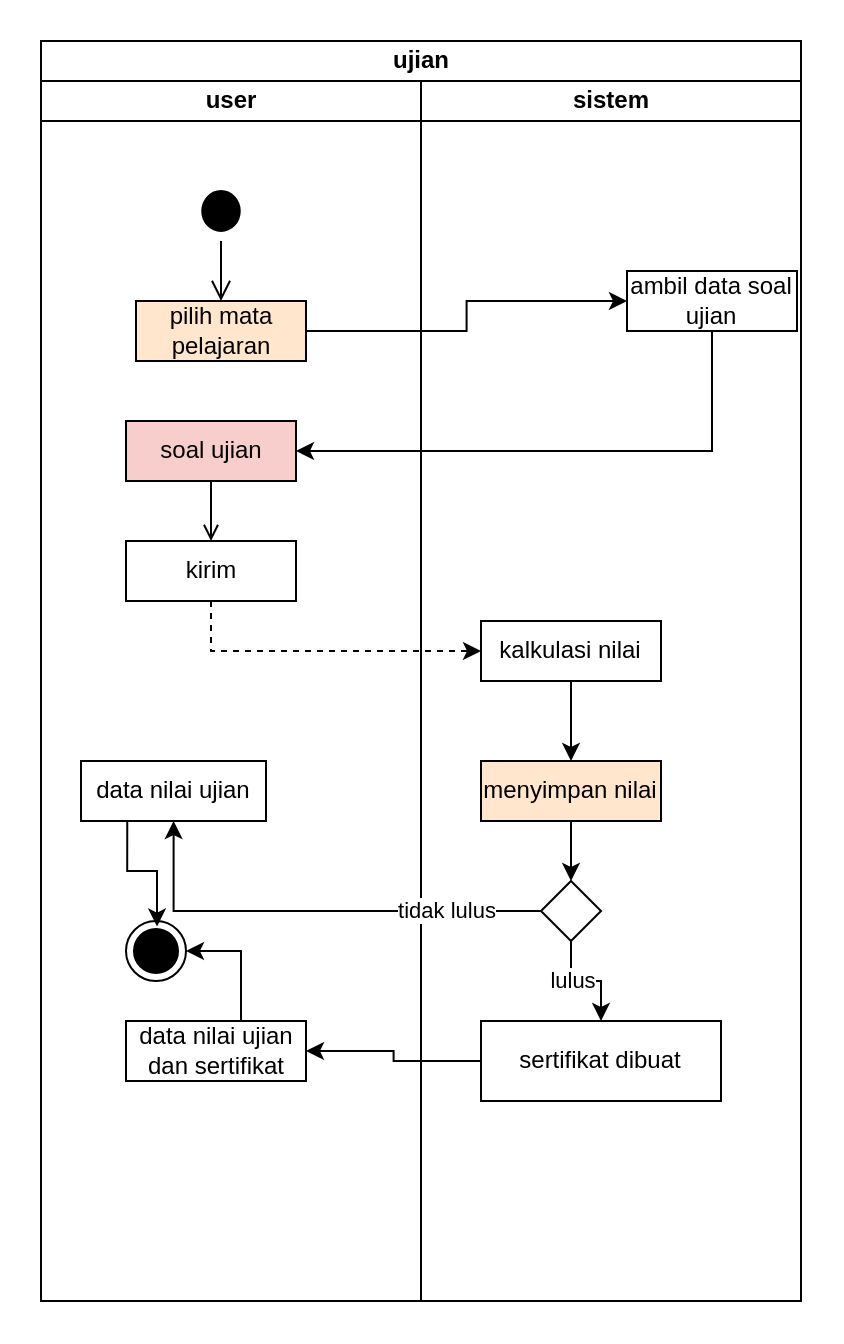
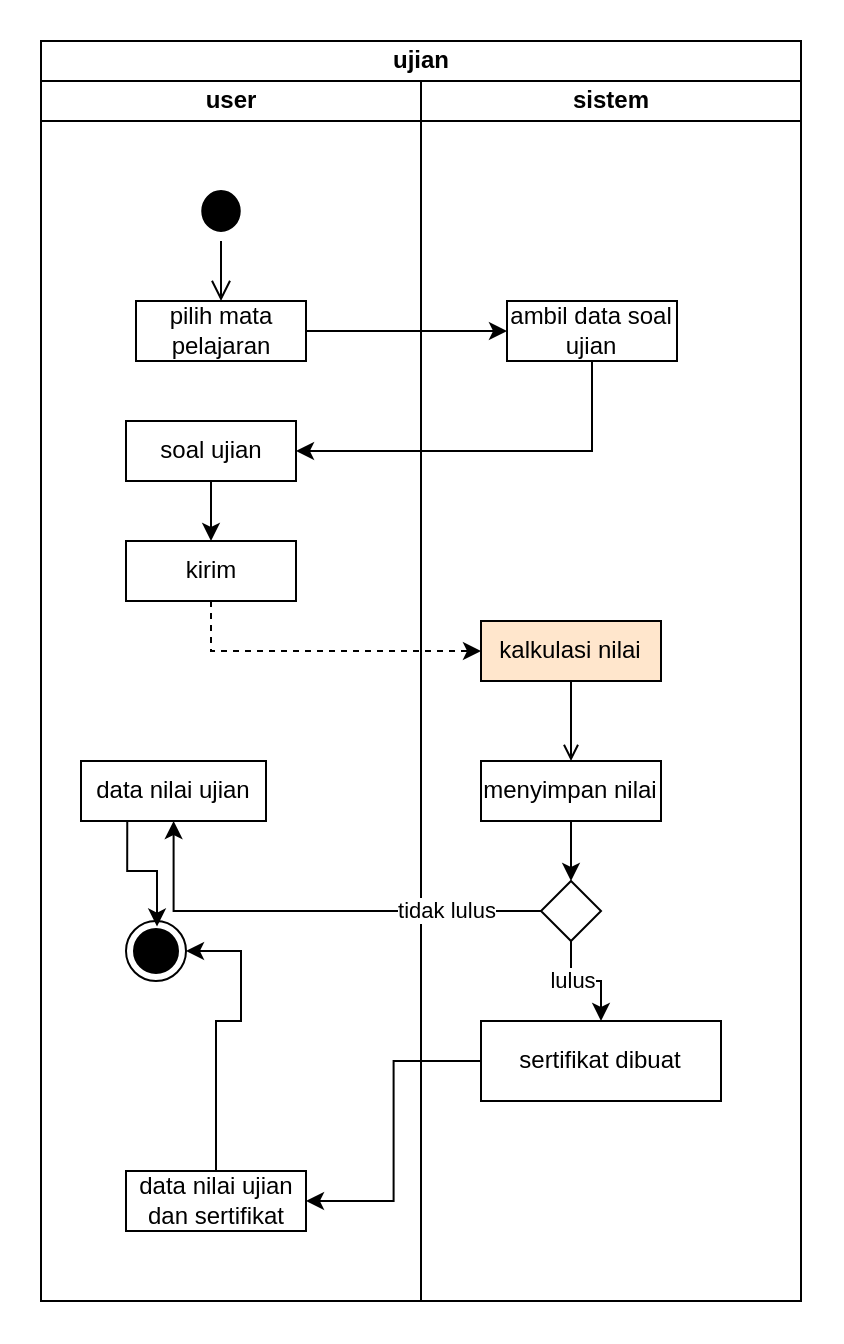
node "ambil data soal ujian": moved (712, 301) -> (592, 331)
node "pilih mata pelajaran": fillcolor #ffe6cc -> #ffffff
node "soal ujian": fillcolor #f8cecc -> #ffffff
edge "soal ujian" -> "kirim": arrowhead open -> classic
node "kalkulasi nilai": fillcolor #ffffff -> #ffe6cc
edge "kalkulasi nilai" -> "menyimpan nilai": arrowhead classic -> open
node "menyimpan nilai": fillcolor #ffe6cc -> #ffffff
node "data nilai ujian dan sertifikat": moved (216, 1051) -> (216, 1201)
